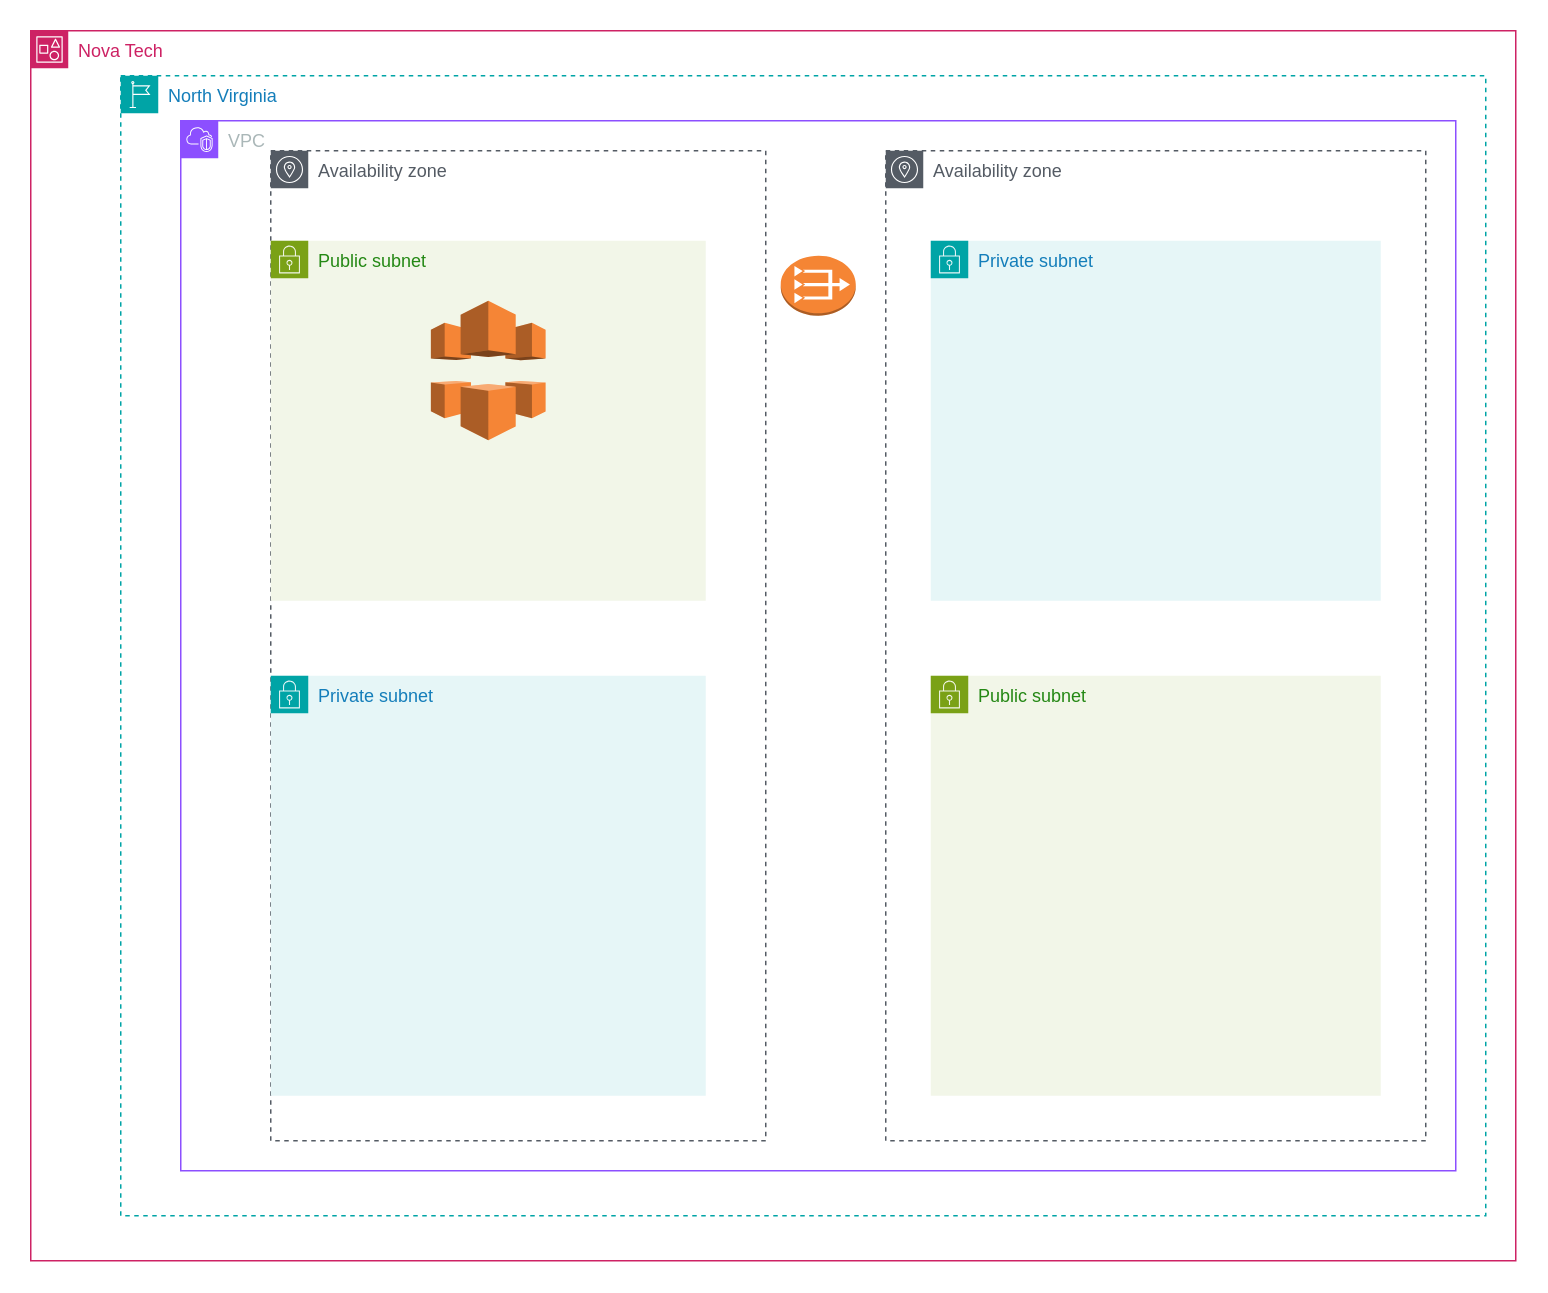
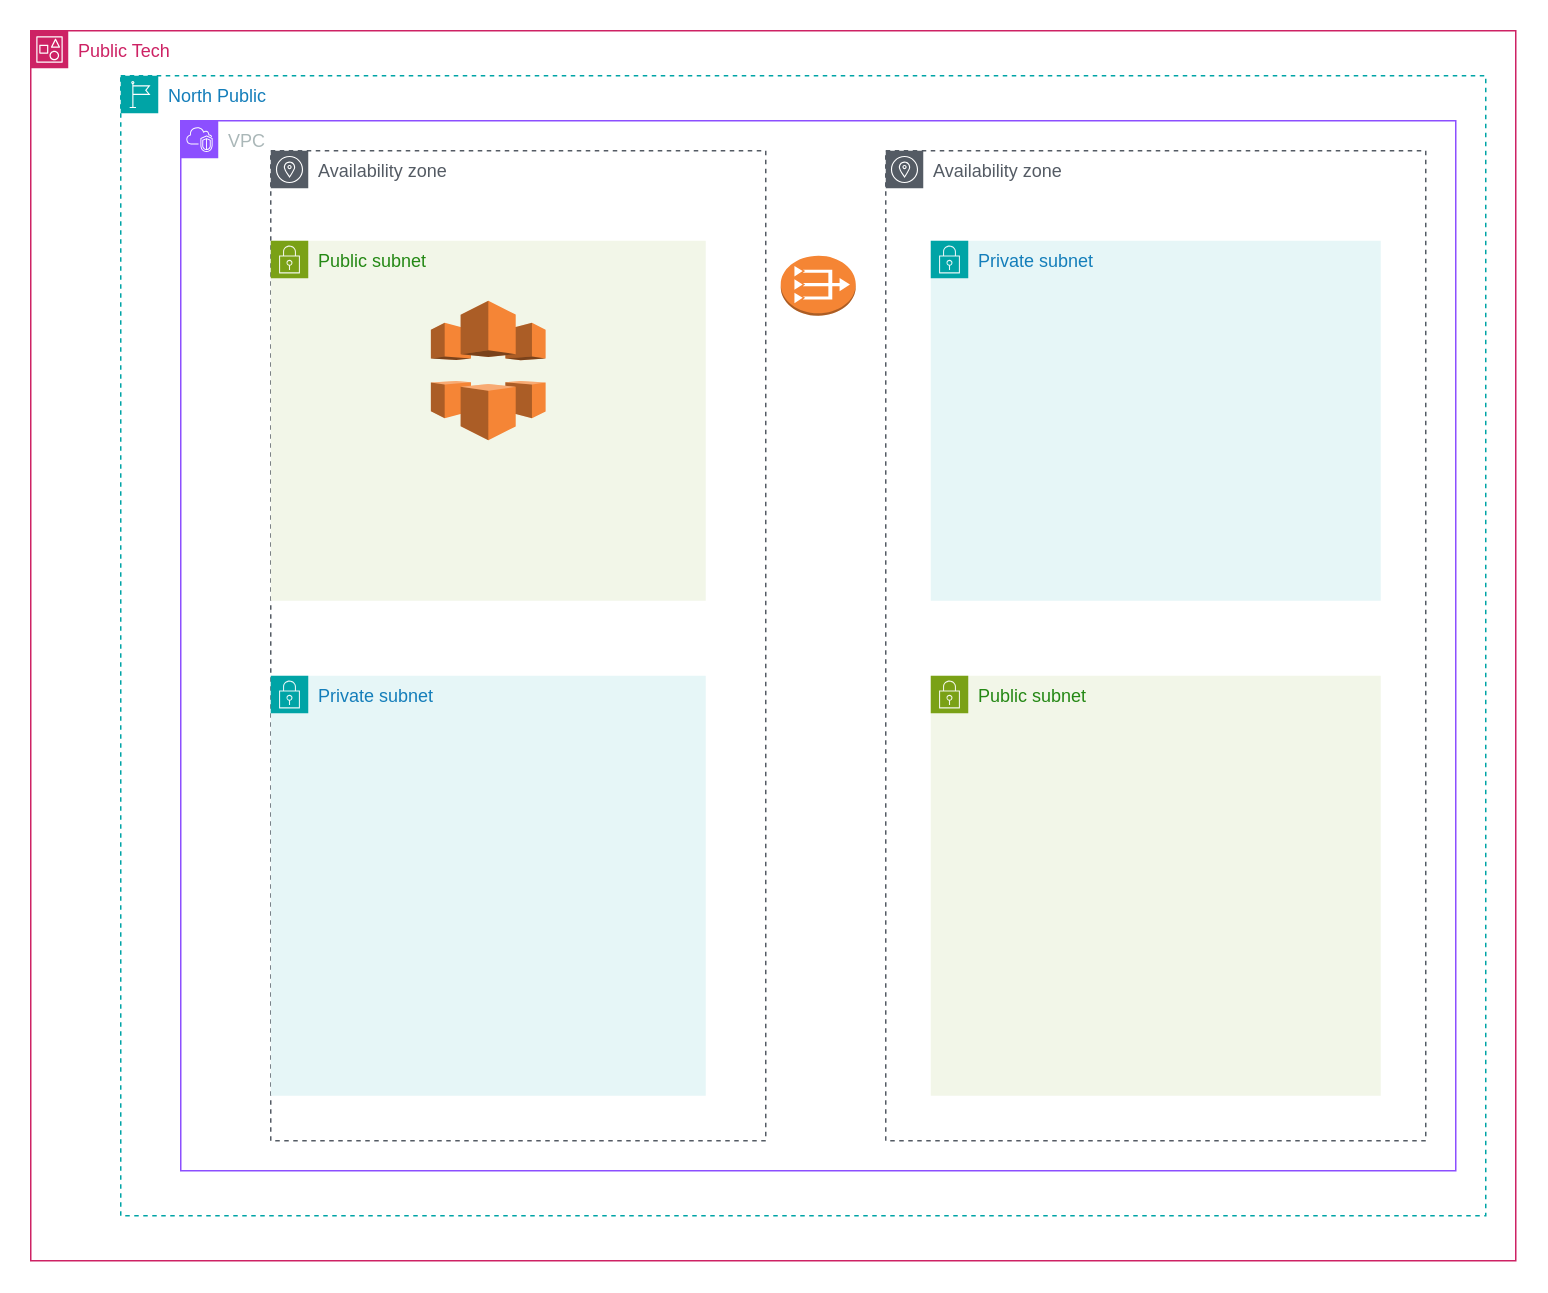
node "Nova Tech": label "Nova Tech" -> "Public Tech"
node "North Virginia": label "North Virginia" -> "North Public"
